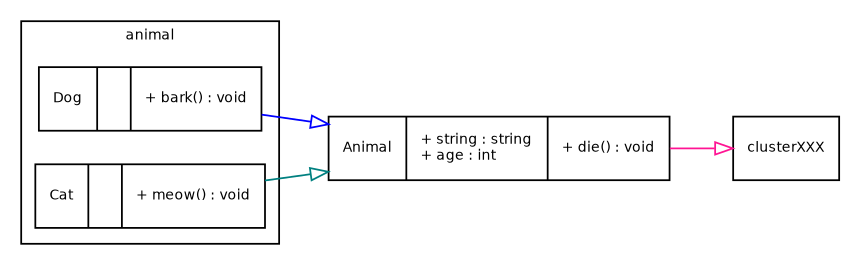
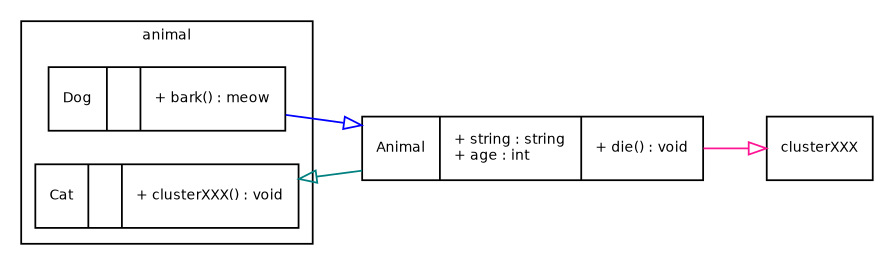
node "Dog": text "+ bark() : void" -> "+ bark() : meow"
edge "Cat" -> "Animal": reversed
node "Cat": text "+ meow() : void" -> "+ clusterXXX() : void"
